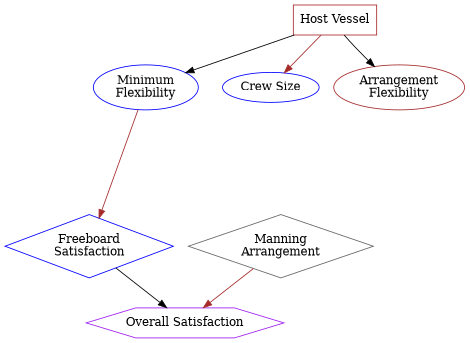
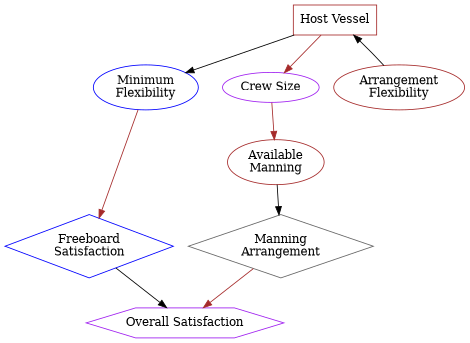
edge "Host Vessel" -> "Arrangement Flexibility": reversed
node "Crew Size": color blue -> purple
node "Available Manning": added
